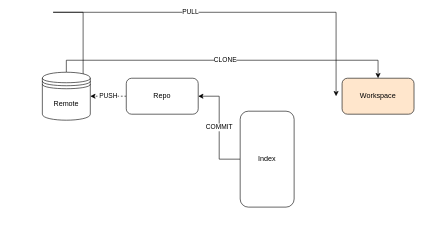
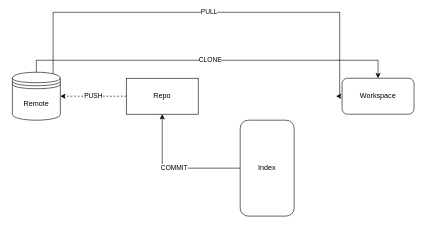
node "Remote": moved (66, 96) -> (36, 96)
node "Repo": shape rounded rectangle -> rectangle
node "Workspace": fillcolor #ffe6cc -> #ffffff
node "Index": moved (267, 159) -> (267, 168)
